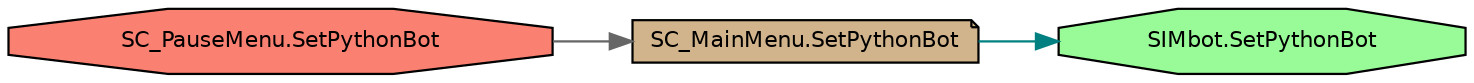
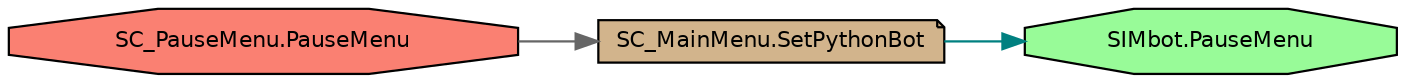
node "SC_PauseMenu.SetPythonBot": label "SC_PauseMenu.SetPythonBot" -> "SC_PauseMenu.PauseMenu"
node "SIMbot.SetPythonBot": label "SIMbot.SetPythonBot" -> "SIMbot.PauseMenu"
